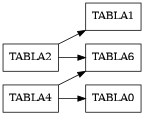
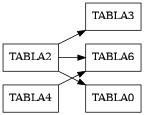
node "TABLA1": label "TABLA1" -> "TABLA3"
edge "TABLA4" -> "TABLA0": now "TABLA2" -> "TABLA0"
